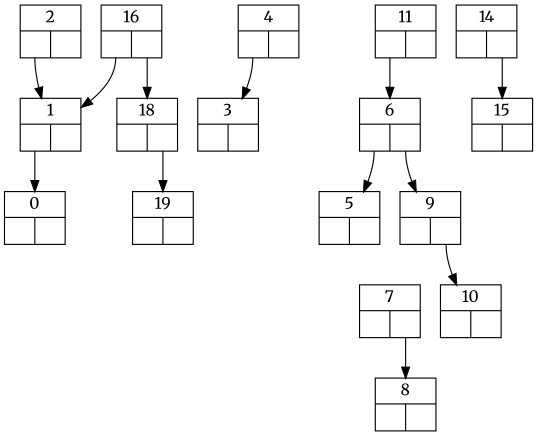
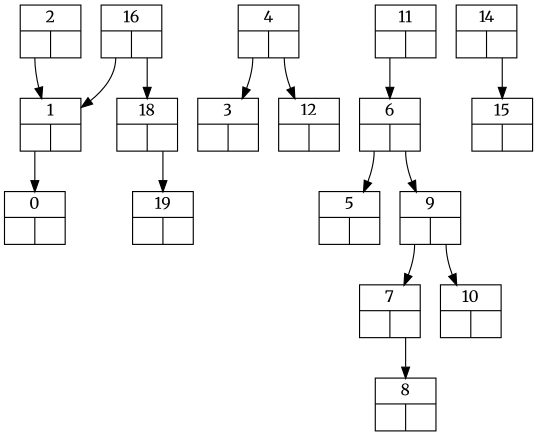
node "12": added
edge "9" -> "7": added
